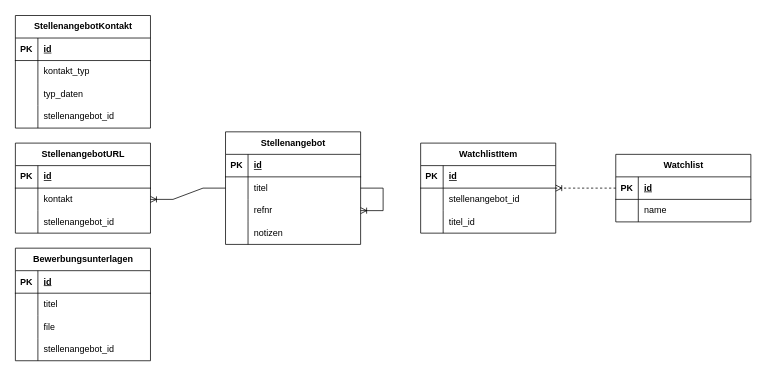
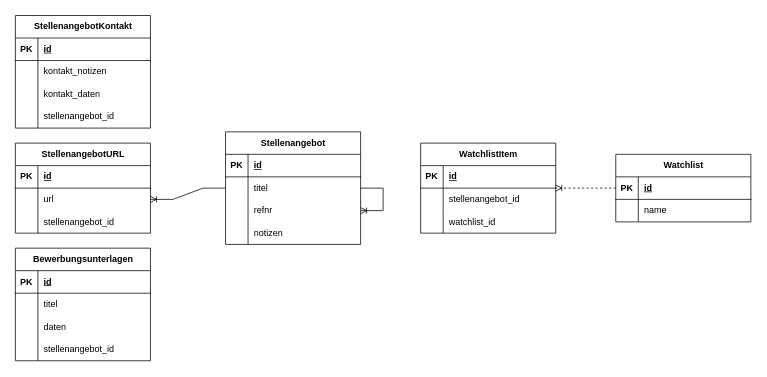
node "kontakt_typ": label "kontakt_typ" -> "kontakt_notizen"
node "typ_daten": label "typ_daten" -> "kontakt_daten"
node "kontakt": label "kontakt" -> "url"
node "titel_id": label "titel_id" -> "watchlist_id"
node "file": label "file" -> "daten"
